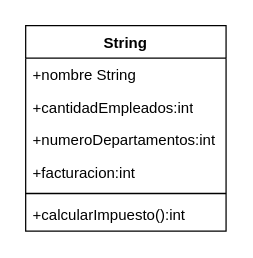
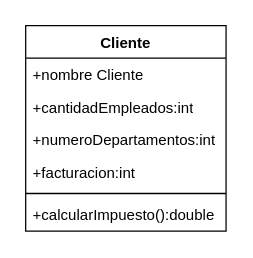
node "String": label "String" -> "Cliente"
node "+nombre String": label "+nombre String" -> "+nombre Cliente"
node "+calcularImpuesto():int": label "+calcularImpuesto():int" -> "+calcularImpuesto():double"
